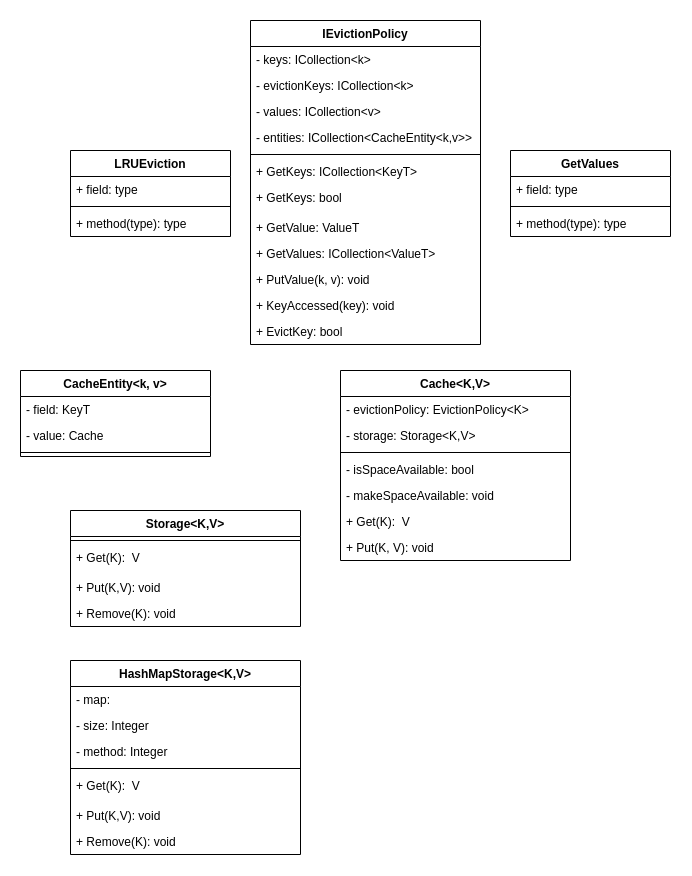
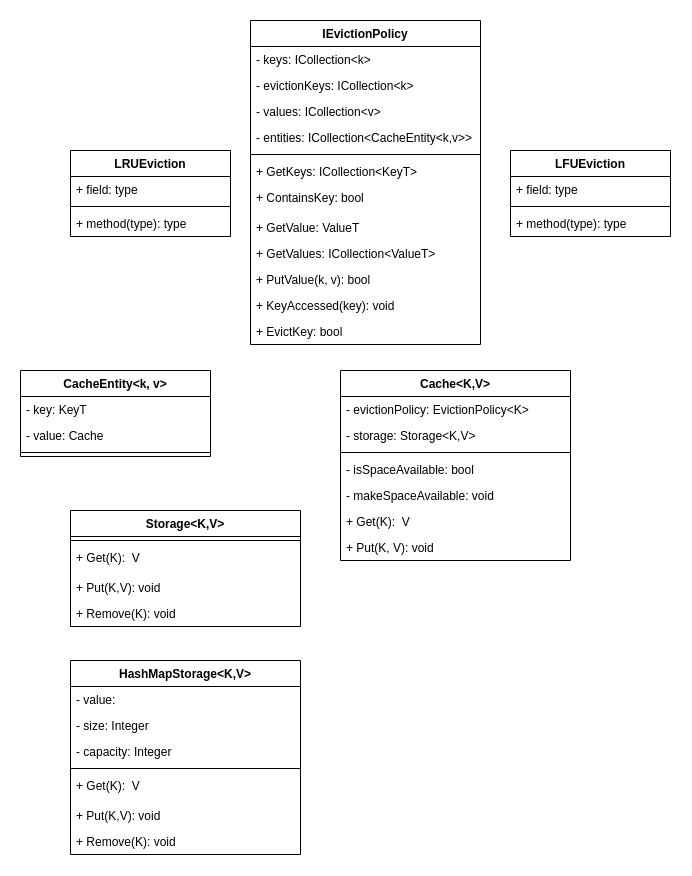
node "GetValues": label "GetValues" -> "LFUEviction"
node "+ GetKeys: bool": label "+ GetKeys: bool" -> "+ ContainsKey: bool"
node "+ PutValue(k, v): void": label "+ PutValue(k, v): void" -> "+ PutValue(k, v): bool"
node "- field: KeyT": label "- field: KeyT" -> "- key: KeyT"
node "- map:": label "- map:" -> "- value:"
node "- method: Integer": label "- method: Integer" -> "- capacity: Integer"
